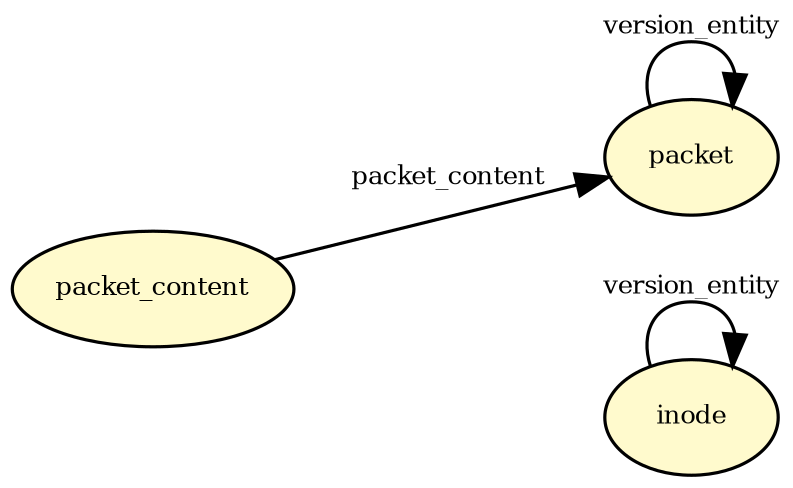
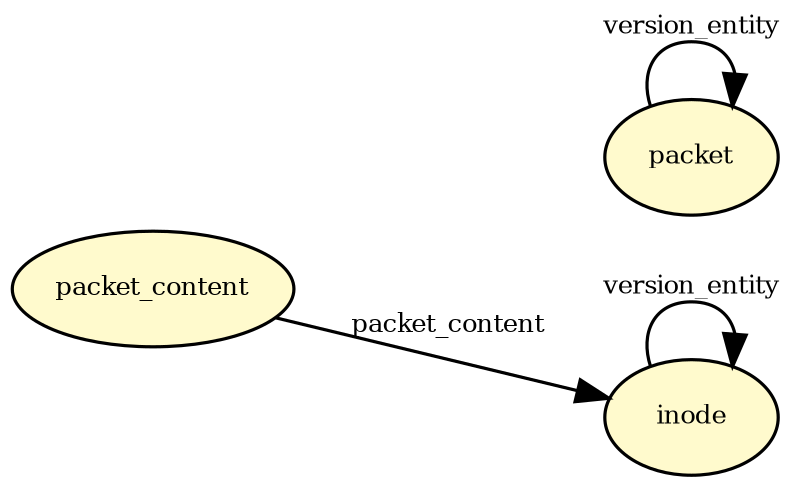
edge "packet_content" -> "packet": now "packet_content" -> "inode"
